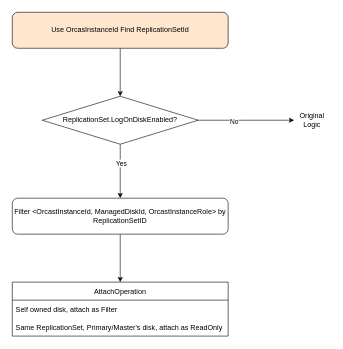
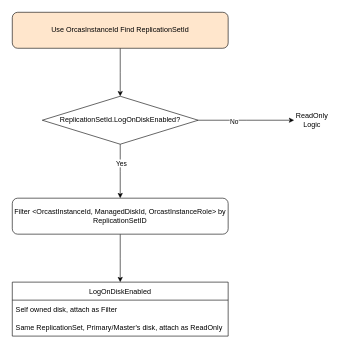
node "ReplicationSet.LogOnDiskEnabled?": label "ReplicationSet.LogOnDiskEnabled?" -> "ReplicationSetId.LogOnDiskEnabled?"
node "Original Logic": label "Original Logic" -> "ReadOnly Logic"
node "AttachOperation": label "AttachOperation" -> "LogOnDiskEnabled"
